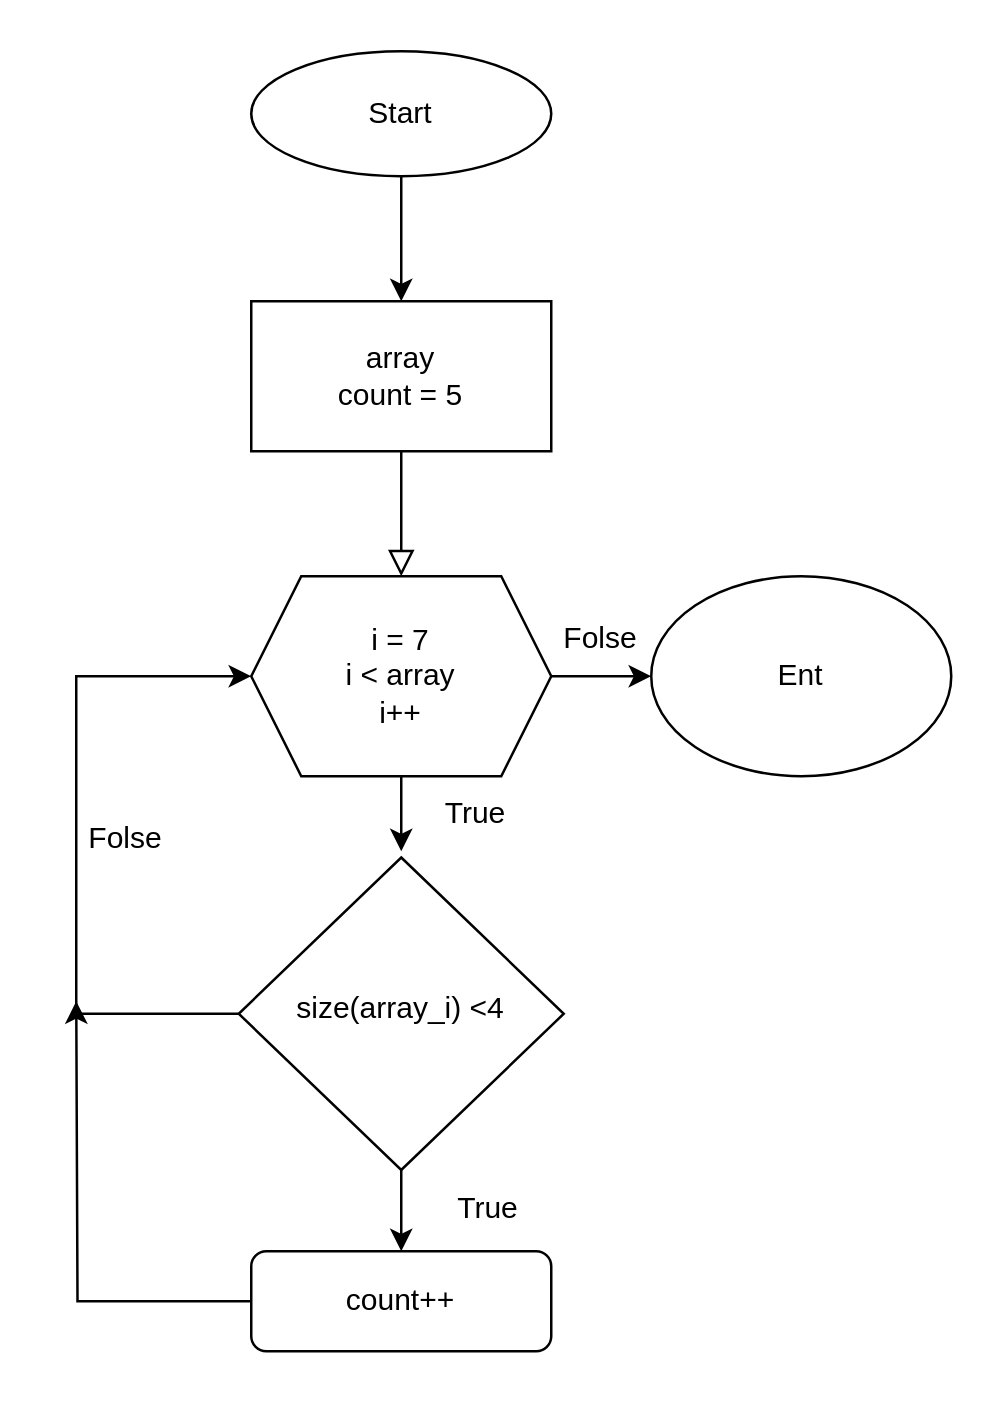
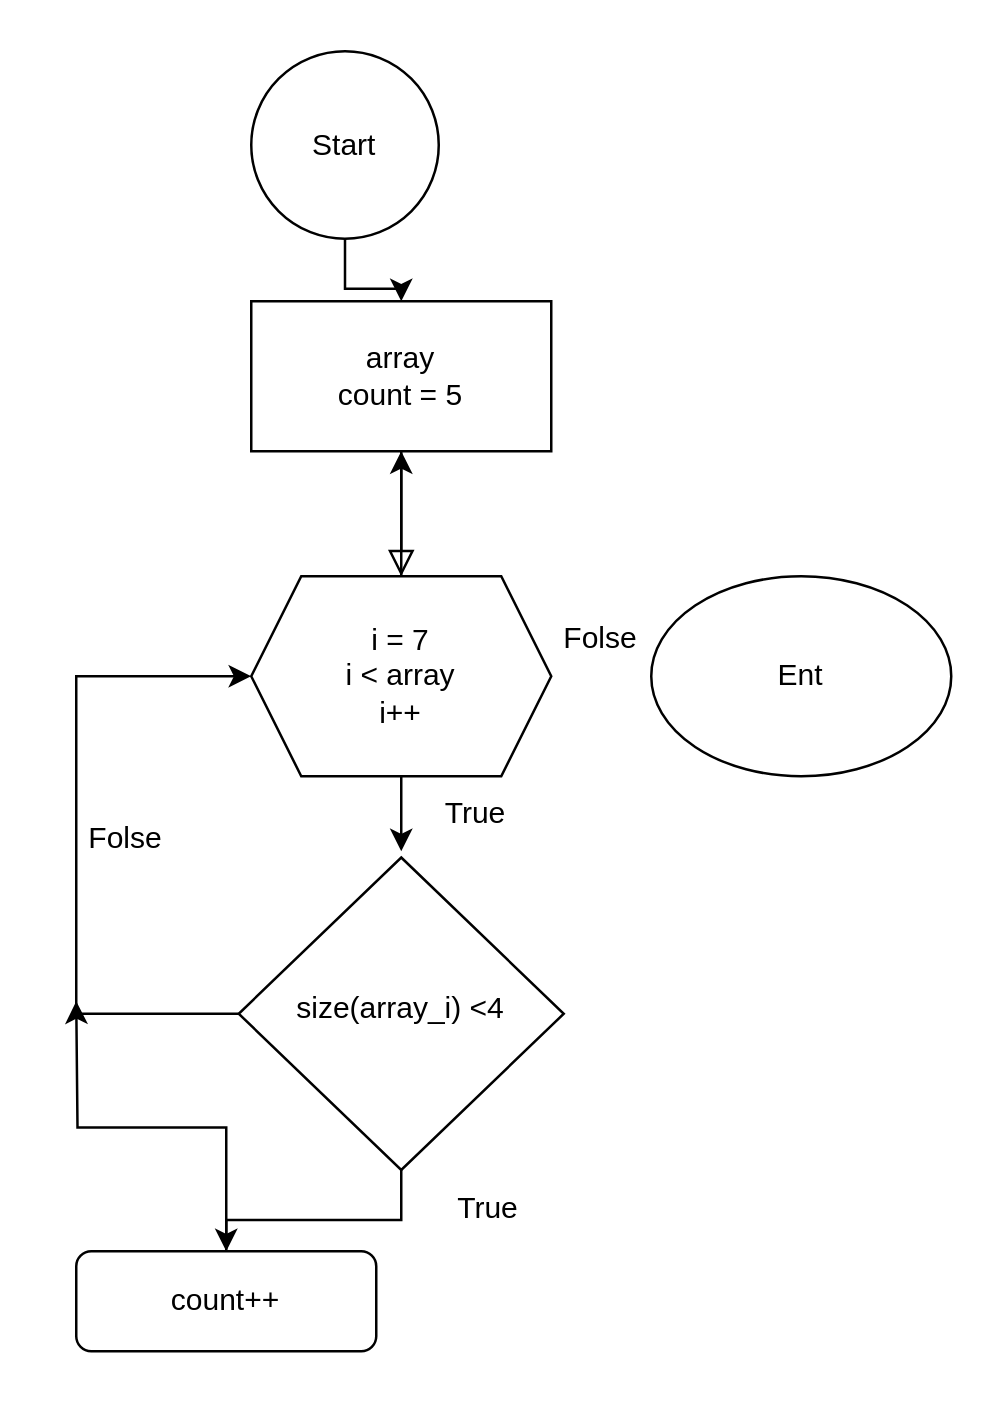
node "Start": size 300x125 -> 188x188
edge "i = 7 i < array i++" -> "Ent": now "i = 7 i < array i++" -> "array count = 5"
node "count++": moved (401, 1301) -> (226, 1301)
